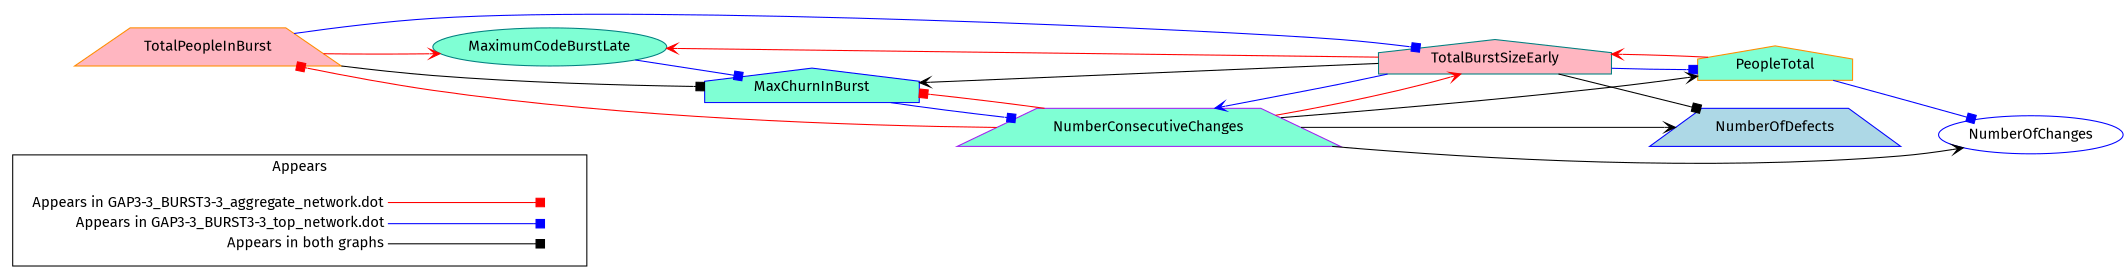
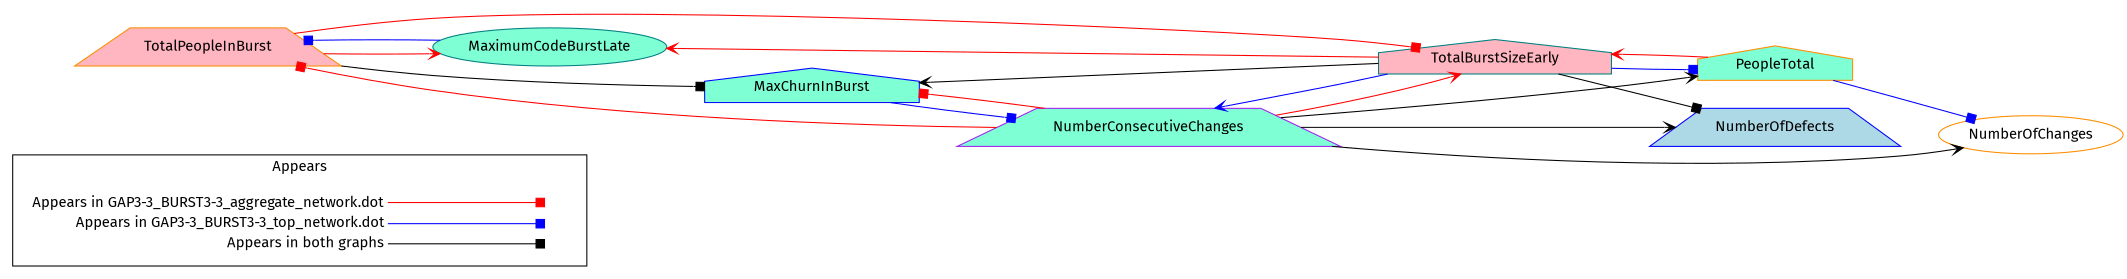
edge "TotalPeopleInBurst" -> "TotalBurstSizeEarly": color blue -> red
edge "MaximumCodeBurstLate" -> "MaxChurnInBurst": now "MaximumCodeBurstLate" -> "TotalPeopleInBurst"
node "NumberOfChanges": color blue -> darkorange
